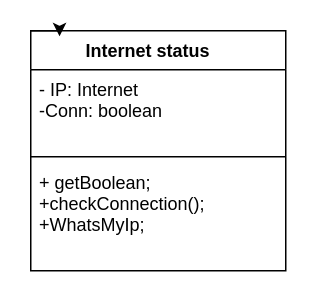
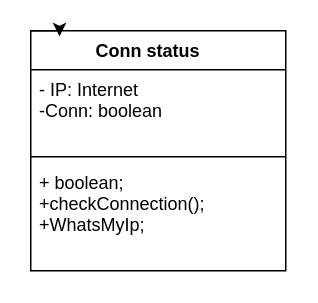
node "Internet status": label "Internet status" -> "Conn status"
node "+ getBoolean; +checkConnection(); +WhatsMyIp;": label "+ getBoolean; +checkConnection(); +WhatsMyIp;" -> "+ boolean; +checkConnection(); +WhatsMyIp;"
